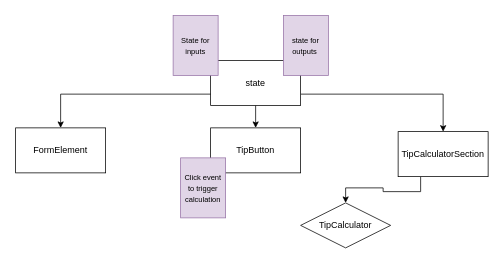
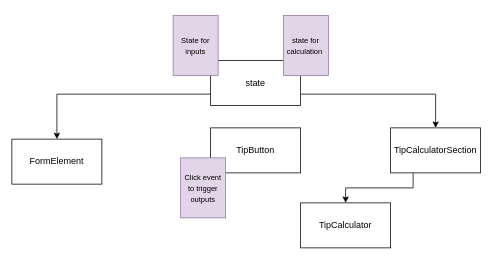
node "state for outputs": label "state for outputs" -> "state for calculation"
edge "state" -> "TipButton": removed
node "FormElement": moved (60, 150) -> (57, 162)
node "TipCalculatorSection": moved (443, 154) -> (435, 150)
node "Click event to trigger calculation": label "Click event to trigger calculation" -> "Click event to trigger outputs"
node "TipCalculator": shape diamond -> rectangle
